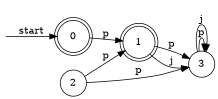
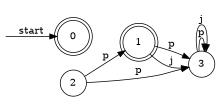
edge "0" -> "1": removed, label "p"
